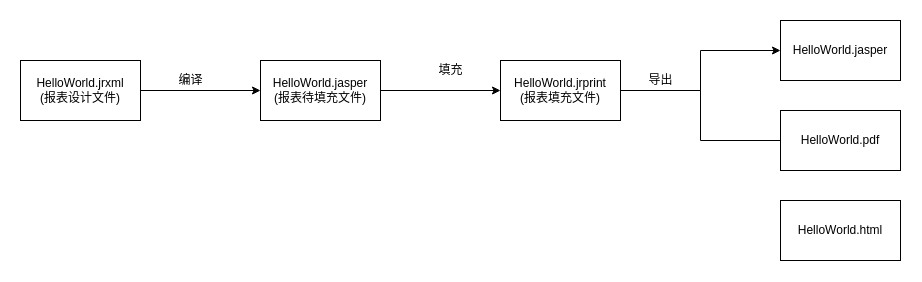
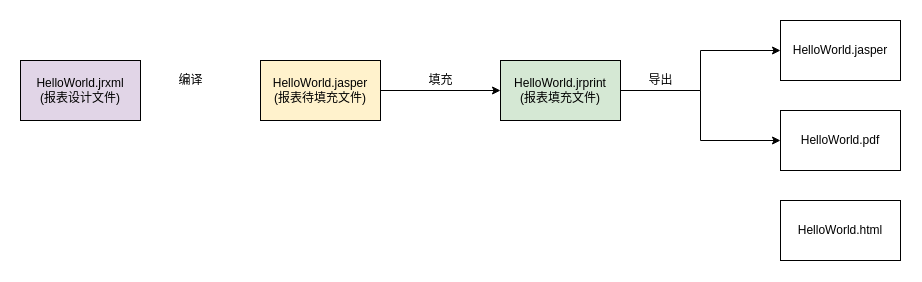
node "填充": moved (451, 71) -> (441, 81)
node "HelloWorld.jrxml (报表设计文件)": fillcolor #ffffff -> #e1d5e7
edge "HelloWorld.jrxml (报表设计文件)" -> "HelloWorld.jasper (报表待填充文件)": removed
node "HelloWorld.jasper (报表待填充文件)": fillcolor #ffffff -> #fff2cc
node "HelloWorld.jrprint (报表填充文件)": fillcolor #ffffff -> #d5e8d4
edge "HelloWorld.jrprint (报表填充文件)" -- "HelloWorld.pdf": arrowhead none -> classic
